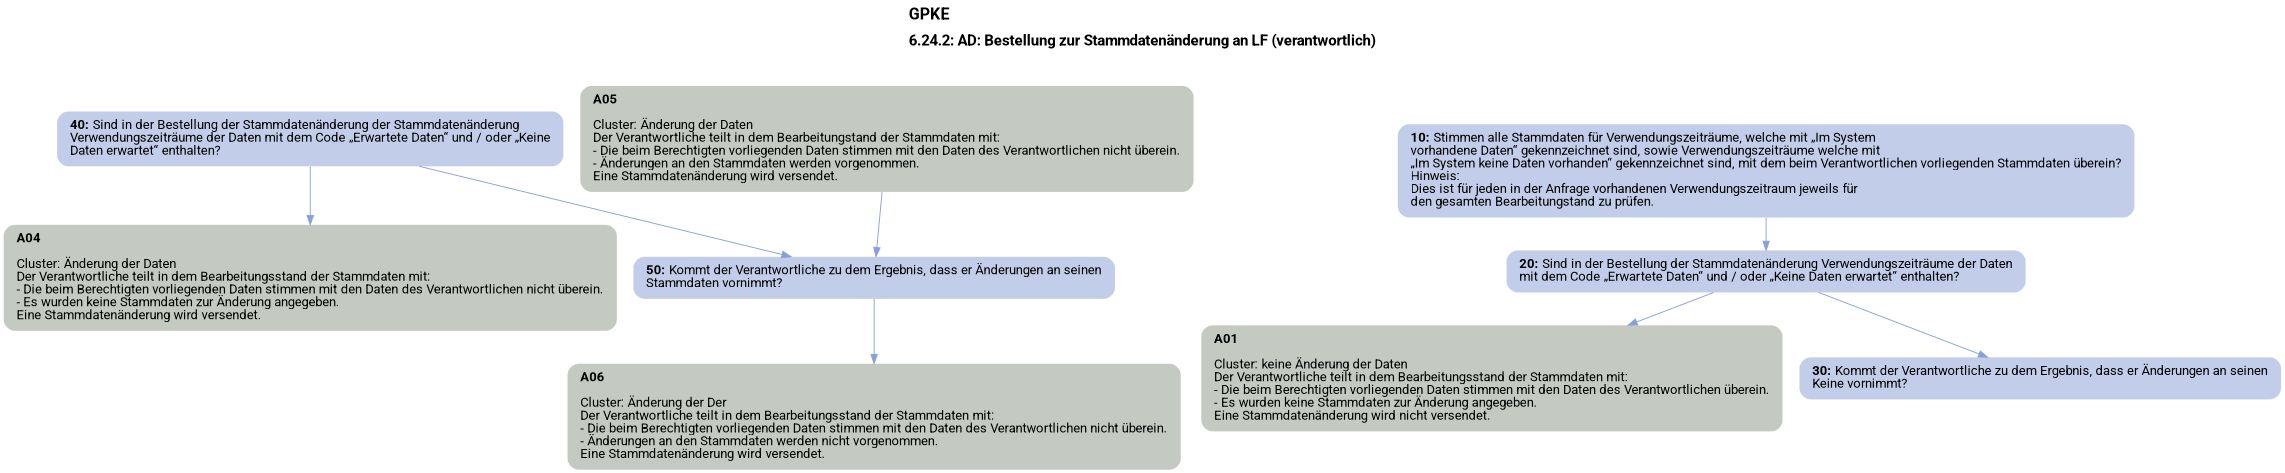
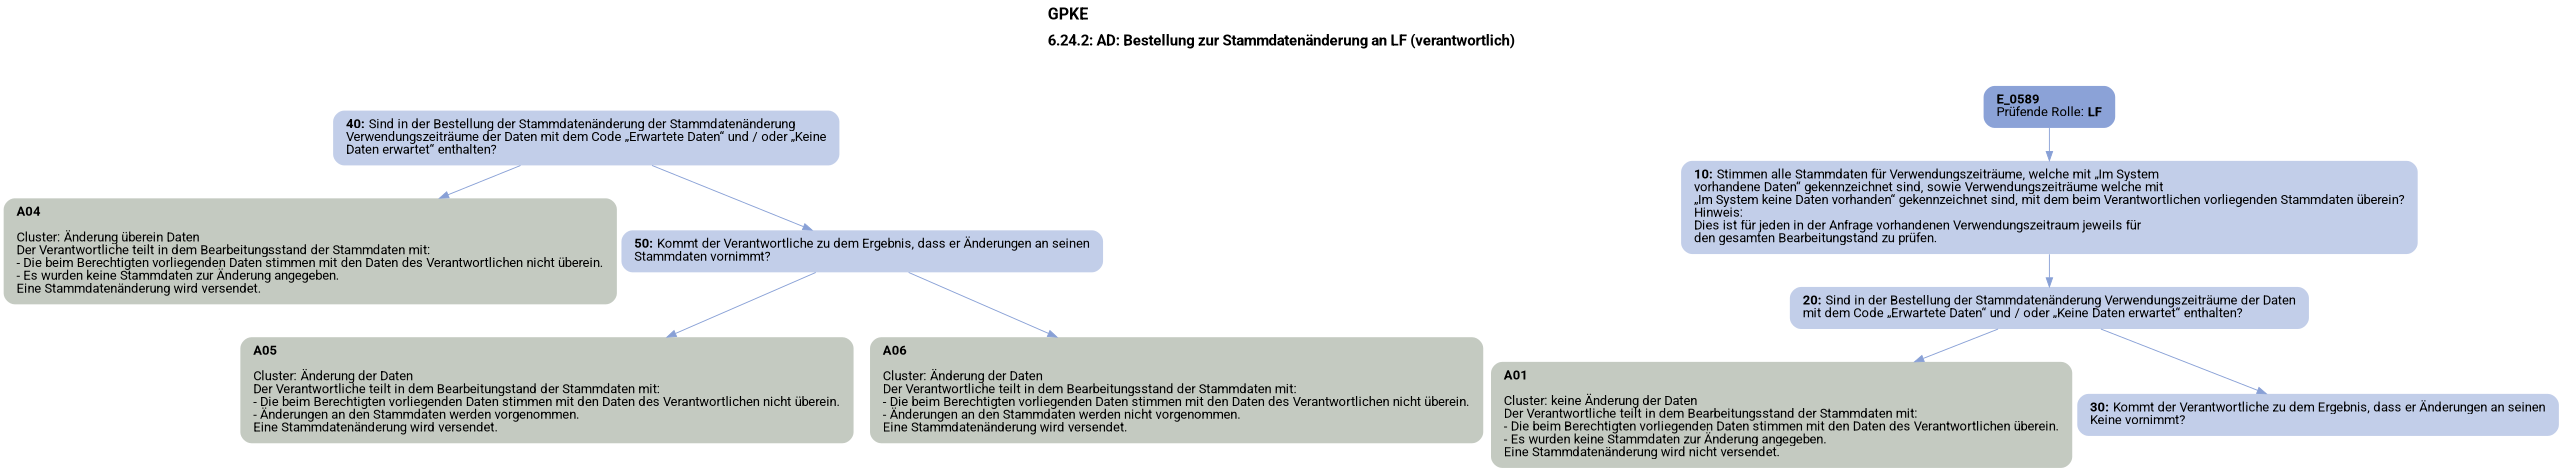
node "E_0589": added
edge "A05" -> "50:": reversed
node "A04": text "Cluster: Änderung der Daten" -> "Cluster: Änderung überein Daten"
node "A06": text "Cluster: Änderung der Der" -> "Cluster: Änderung der Daten"
